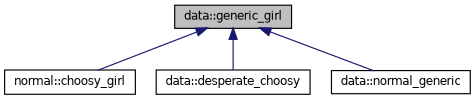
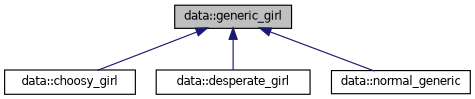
node "normal::choosy_girl": label "normal::choosy_girl" -> "data::choosy_girl"
node "data::desperate_choosy": label "data::desperate_choosy" -> "data::desperate_girl"
